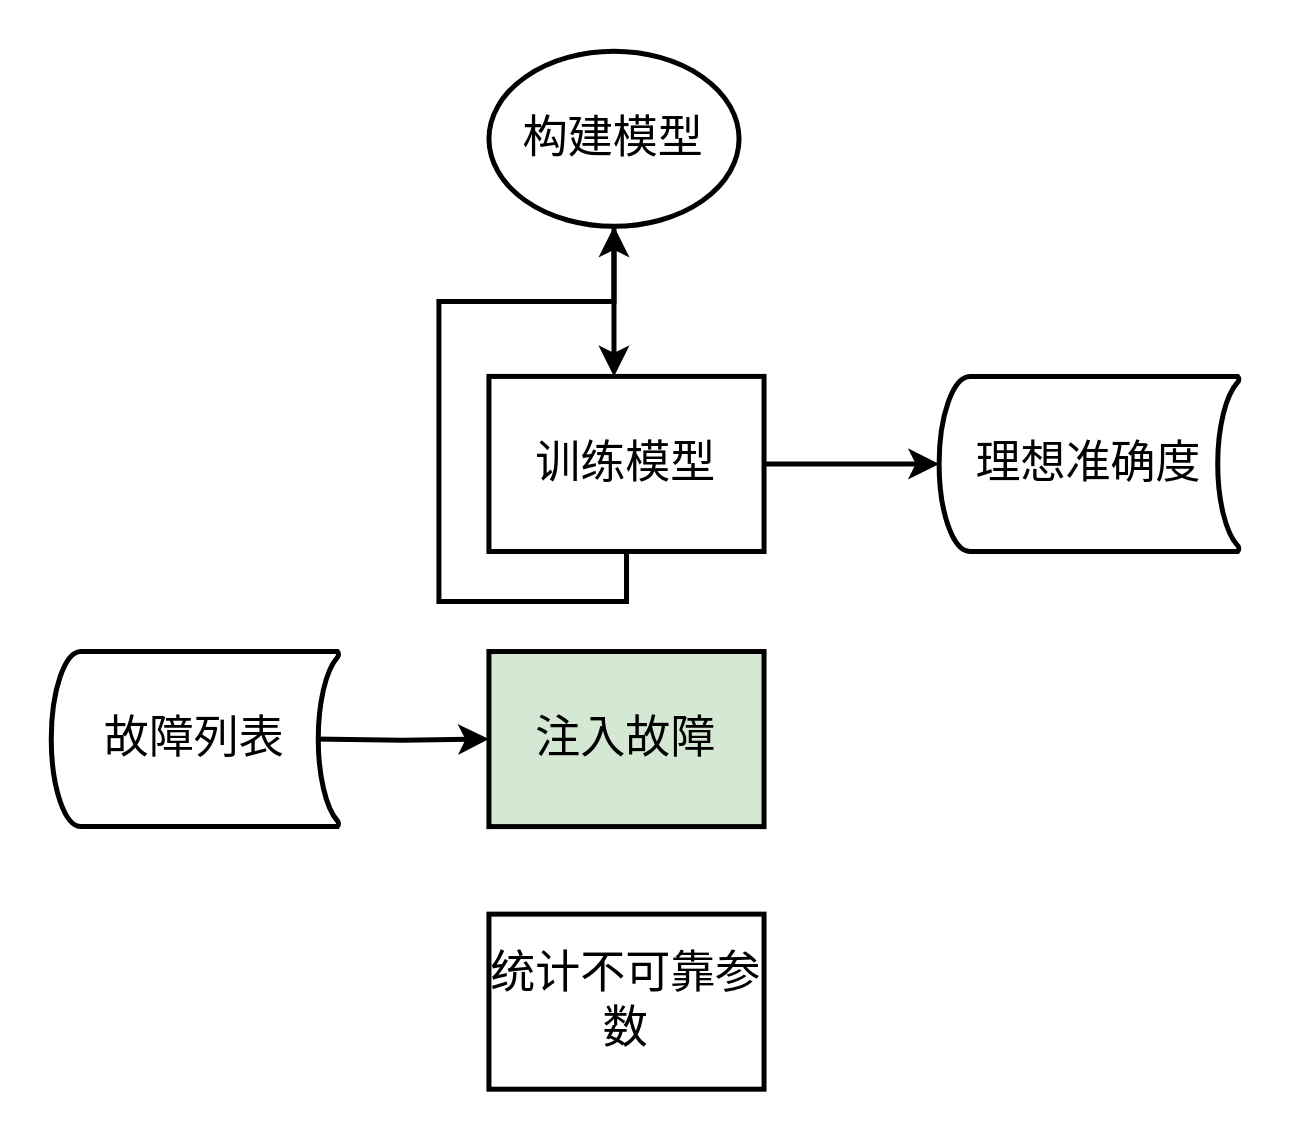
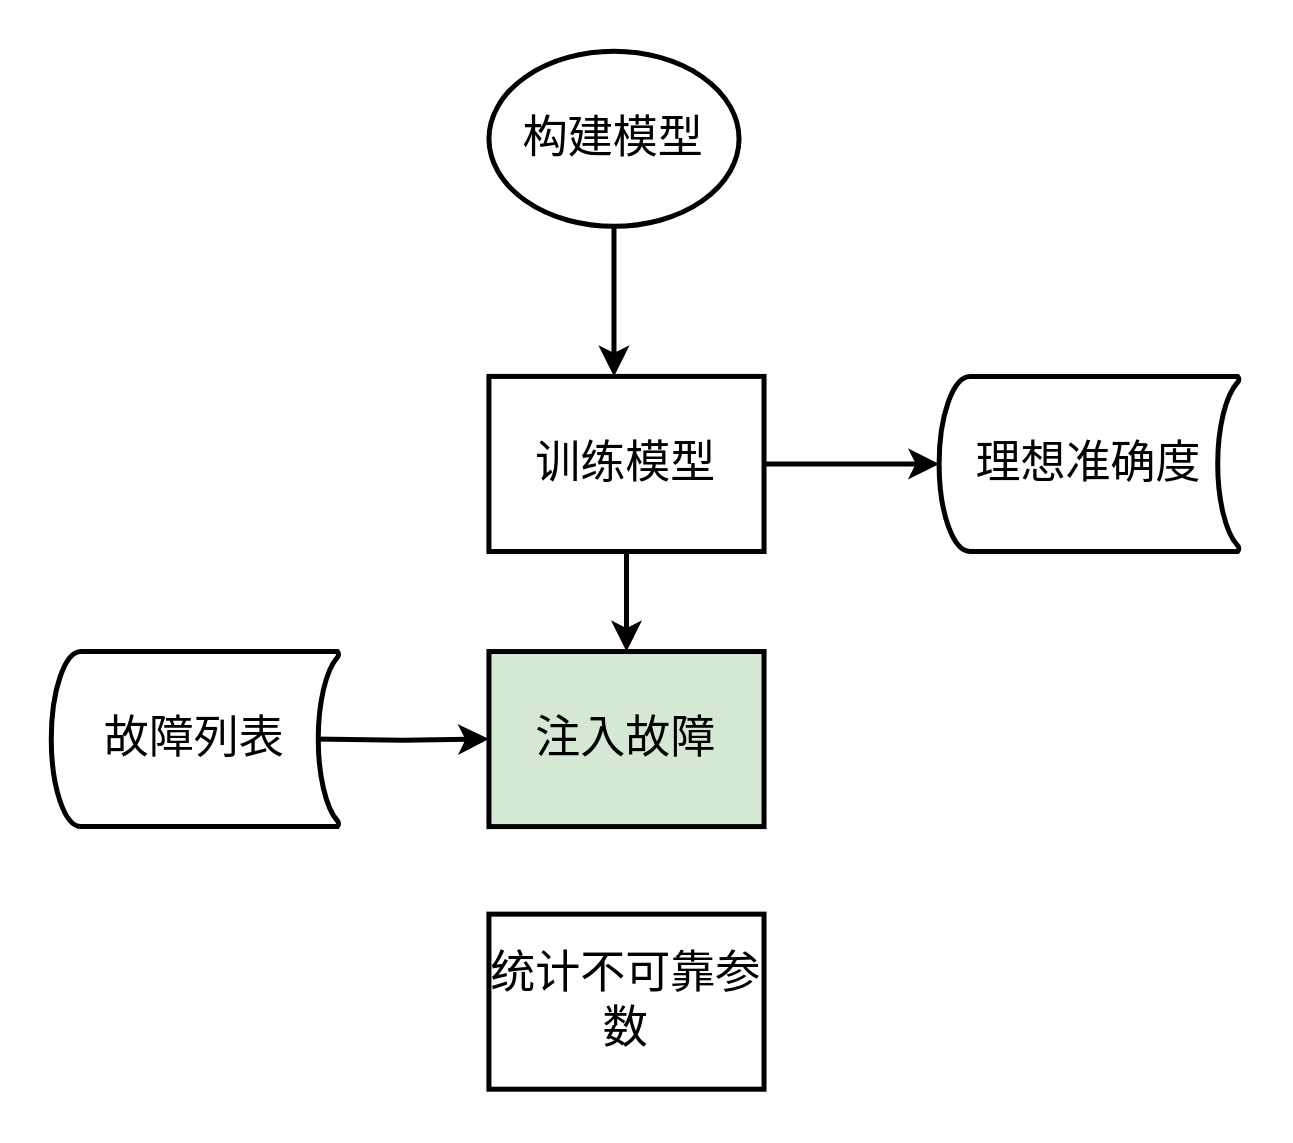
edge "训练模型" -> "构建模型": now "训练模型" -> "注入故障"
